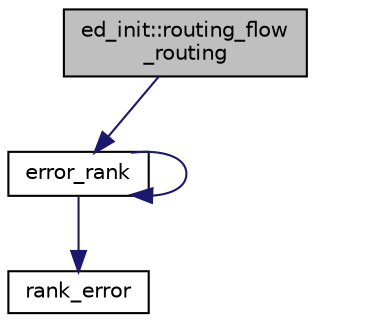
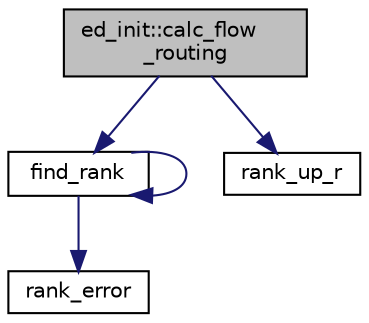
node "ed_init::routing_flow _routing": label "ed_init::routing_flow _routing" -> "ed_init::calc_flow _routing"
node "error_rank": label "error_rank" -> "find_rank"
node "rank_up_r": added
